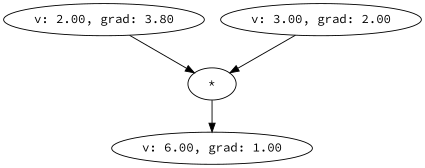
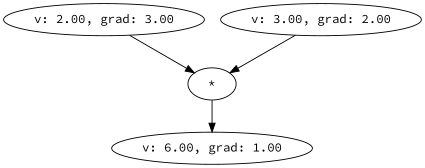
node "v: 2.00, grad: 3.80": label "v: 2.00, grad: 3.80" -> "v: 2.00, grad: 3.00"
